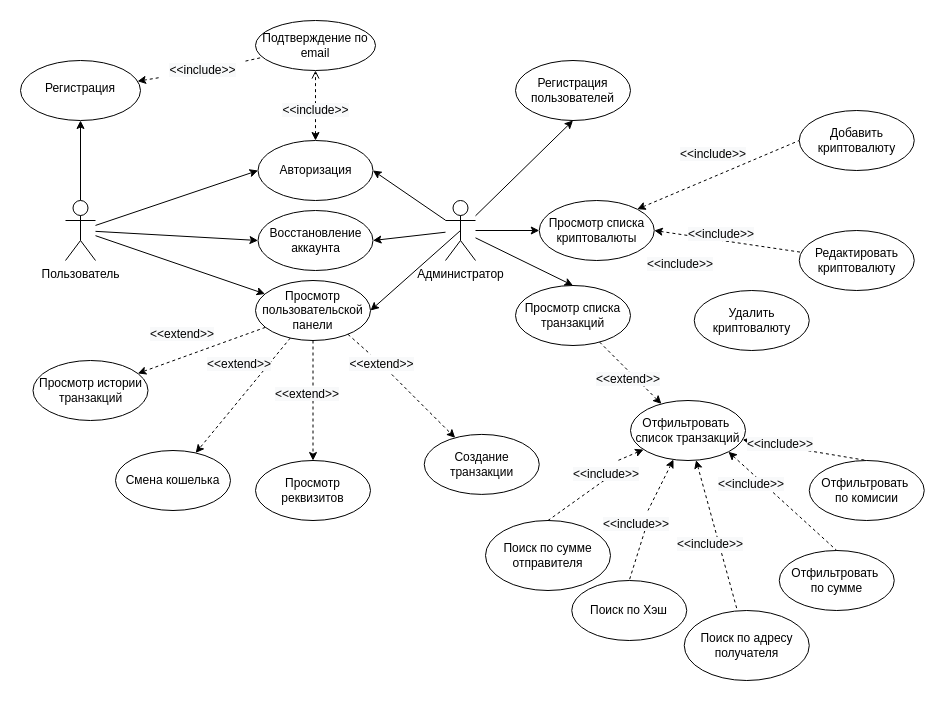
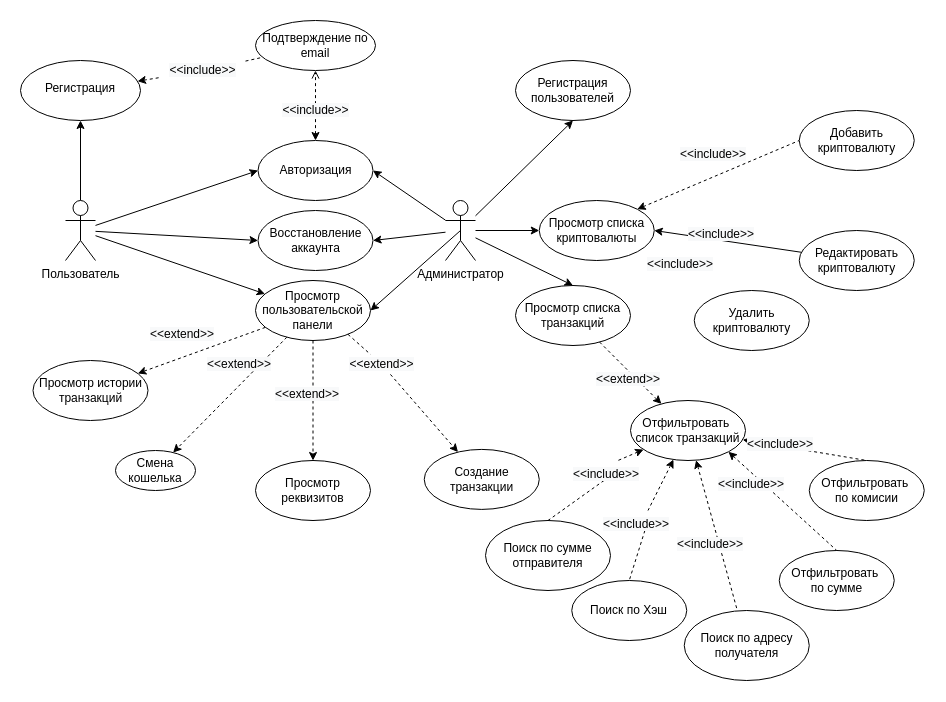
edge "Редактировать криптовалюту" -> "Просмотр списка криптовалюты": style dashed -> solid
node "Создание транзакции": moved (482, 464) -> (482, 479)
node "Смена кошелька": size 115x60 -> 80x40
